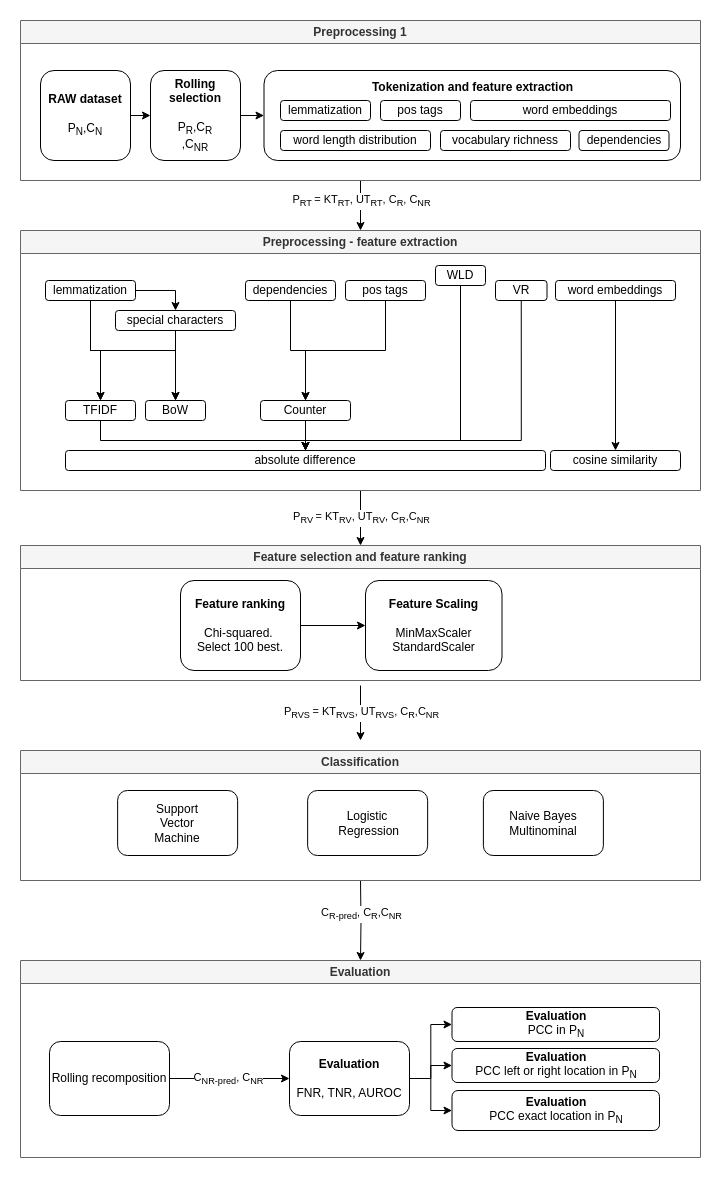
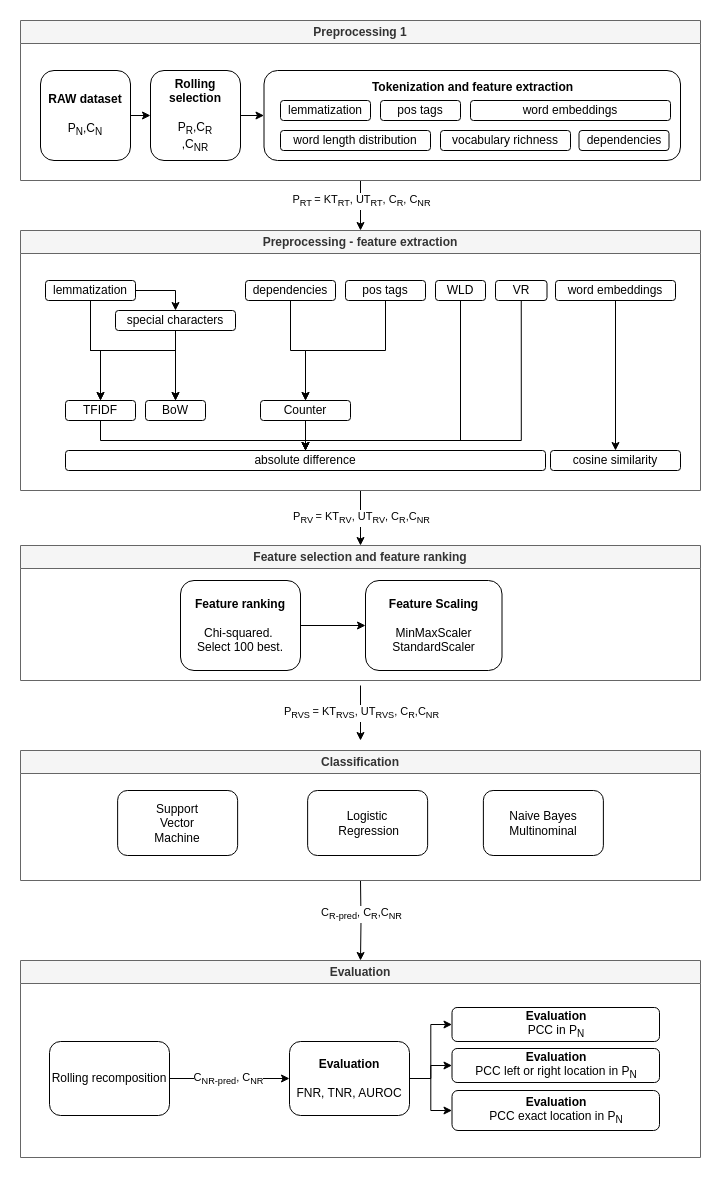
node "WLD": moved (461, 276) -> (461, 291)
